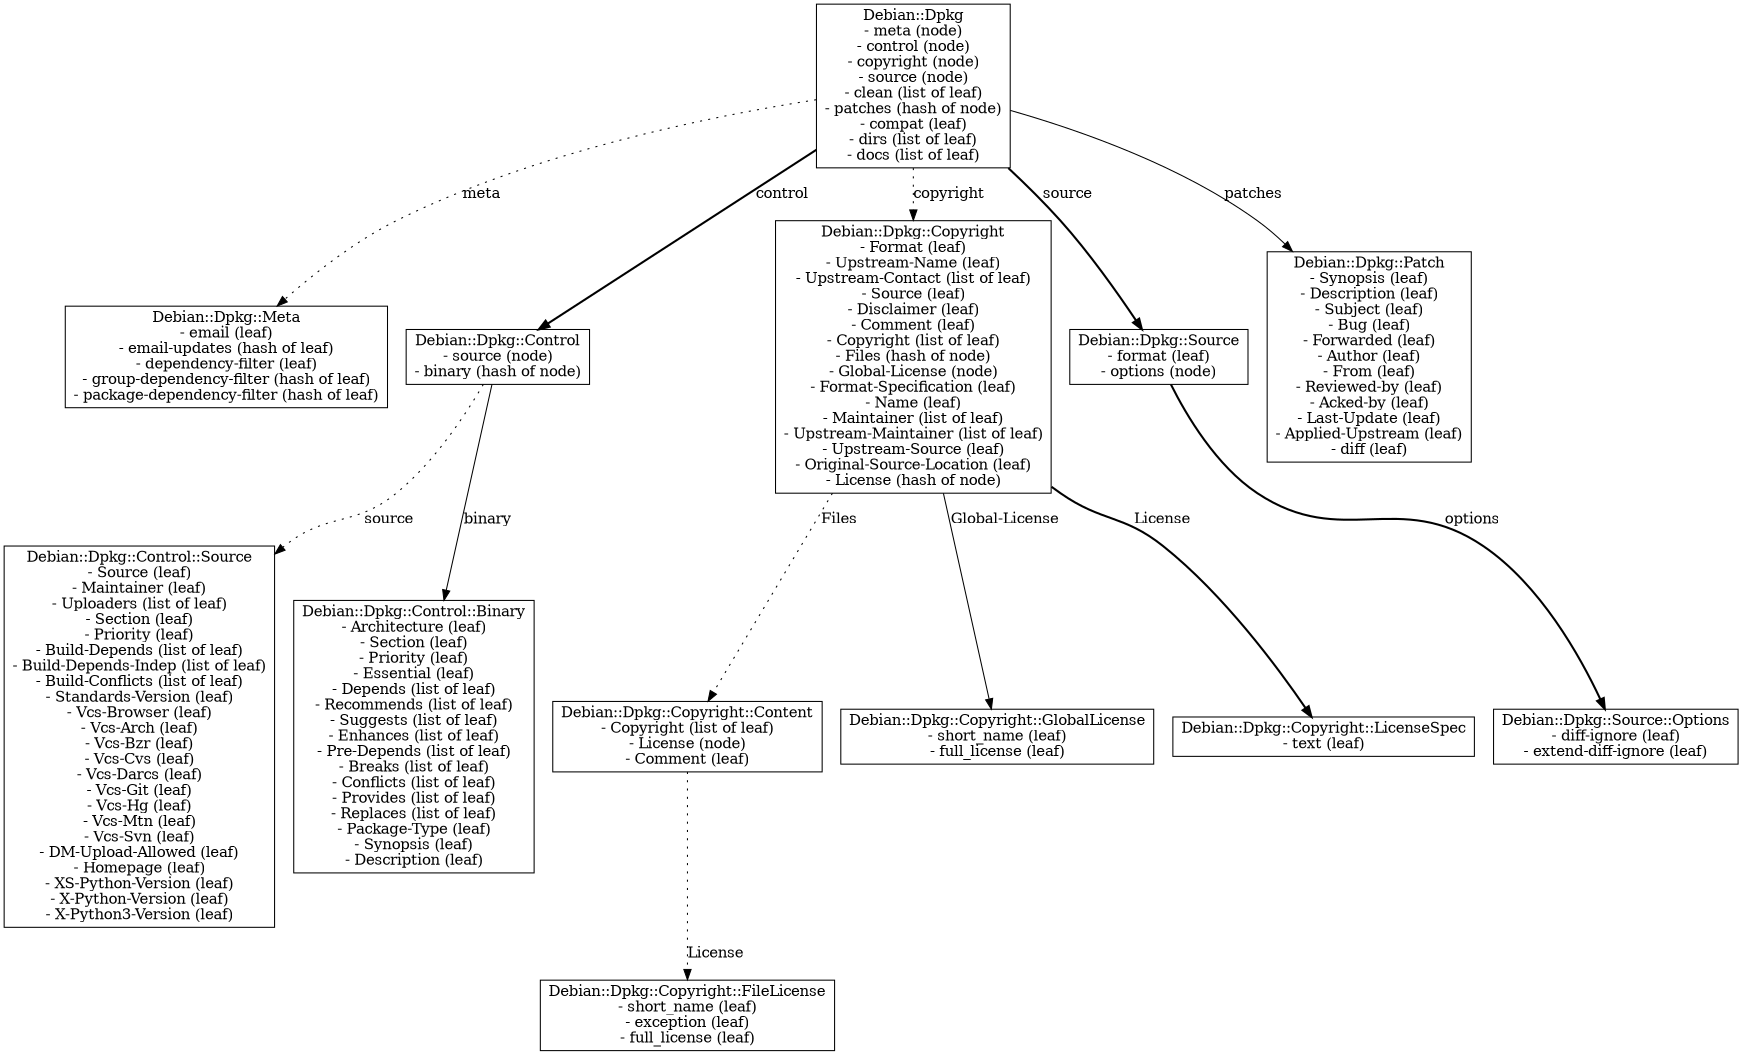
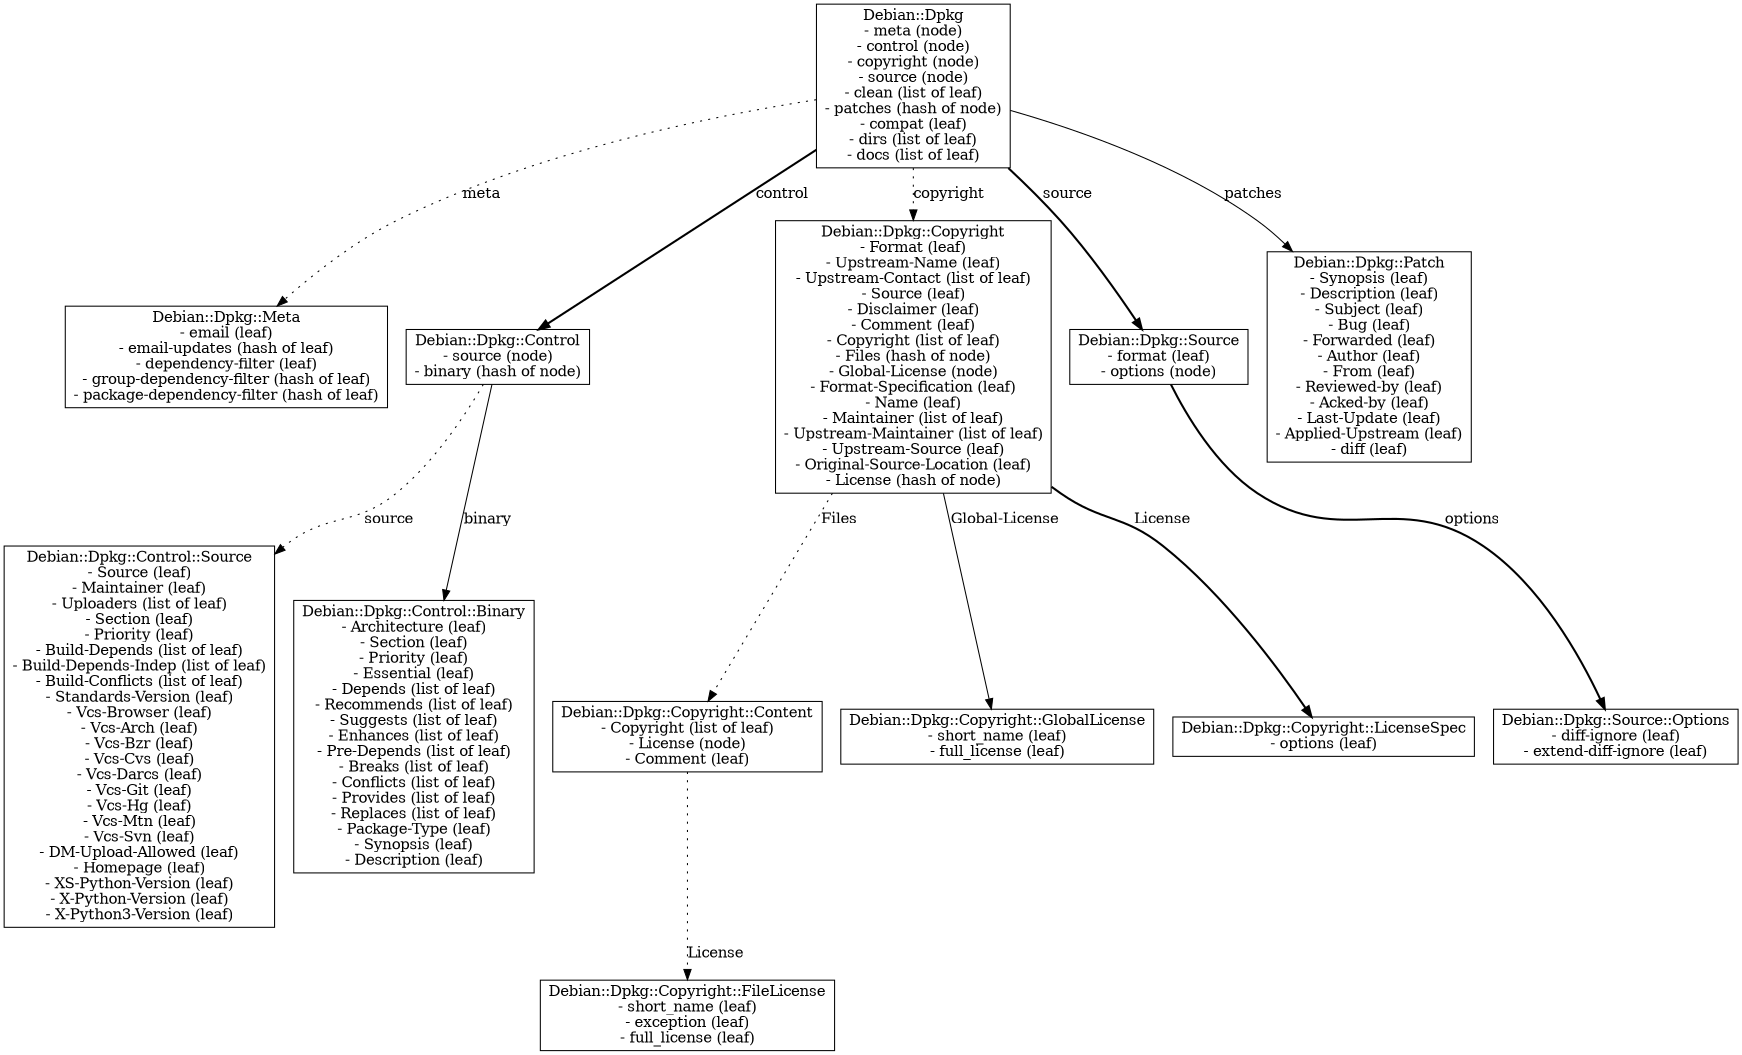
node "Debian::Dpkg::Copyright::LicenseSpec - text (leaf)": label "Debian::Dpkg::Copyright::LicenseSpec - text (leaf)" -> "Debian::Dpkg::Copyright::LicenseSpec - options (leaf)"
